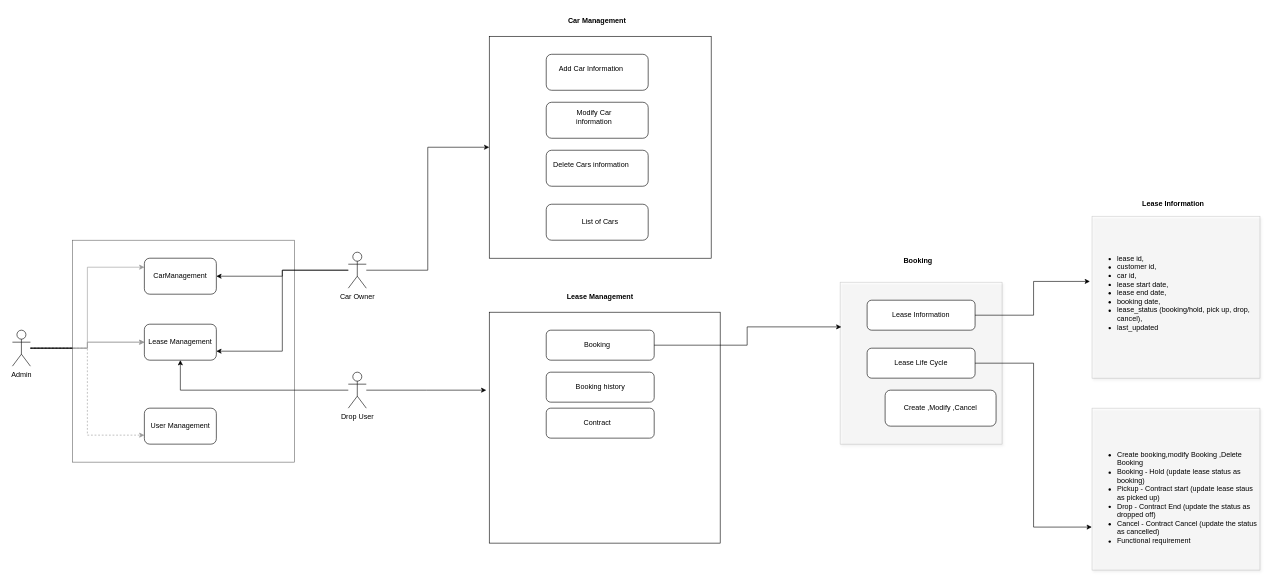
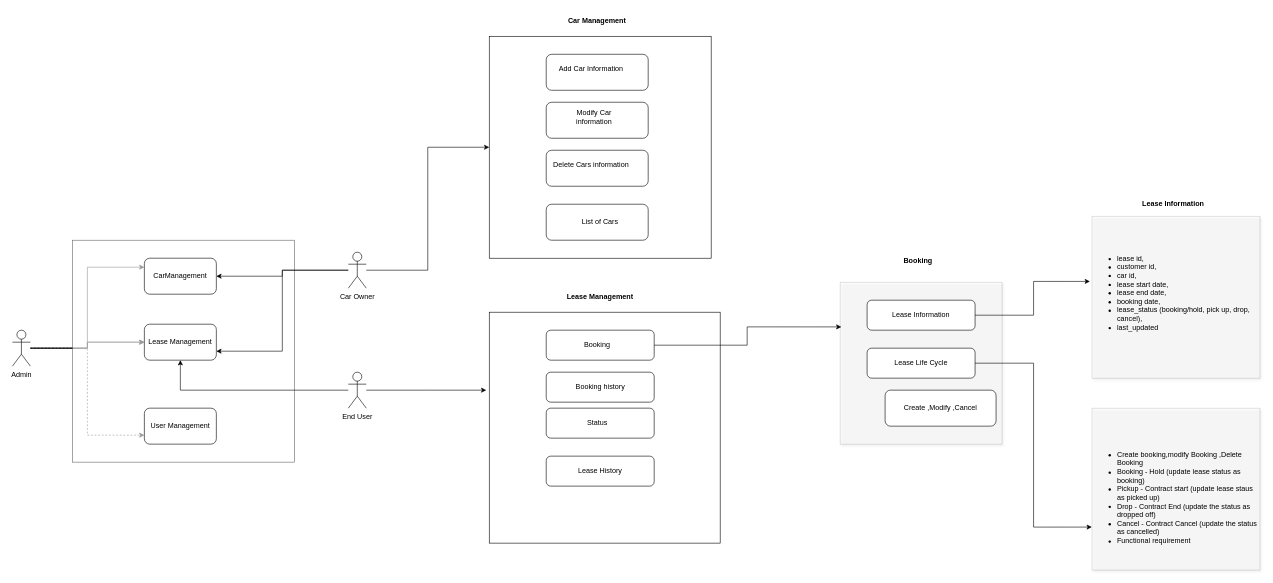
node "Drop User": label "Drop User" -> "End User"
node "Contract": label "Contract" -> "Status"
node "Lease History": added
